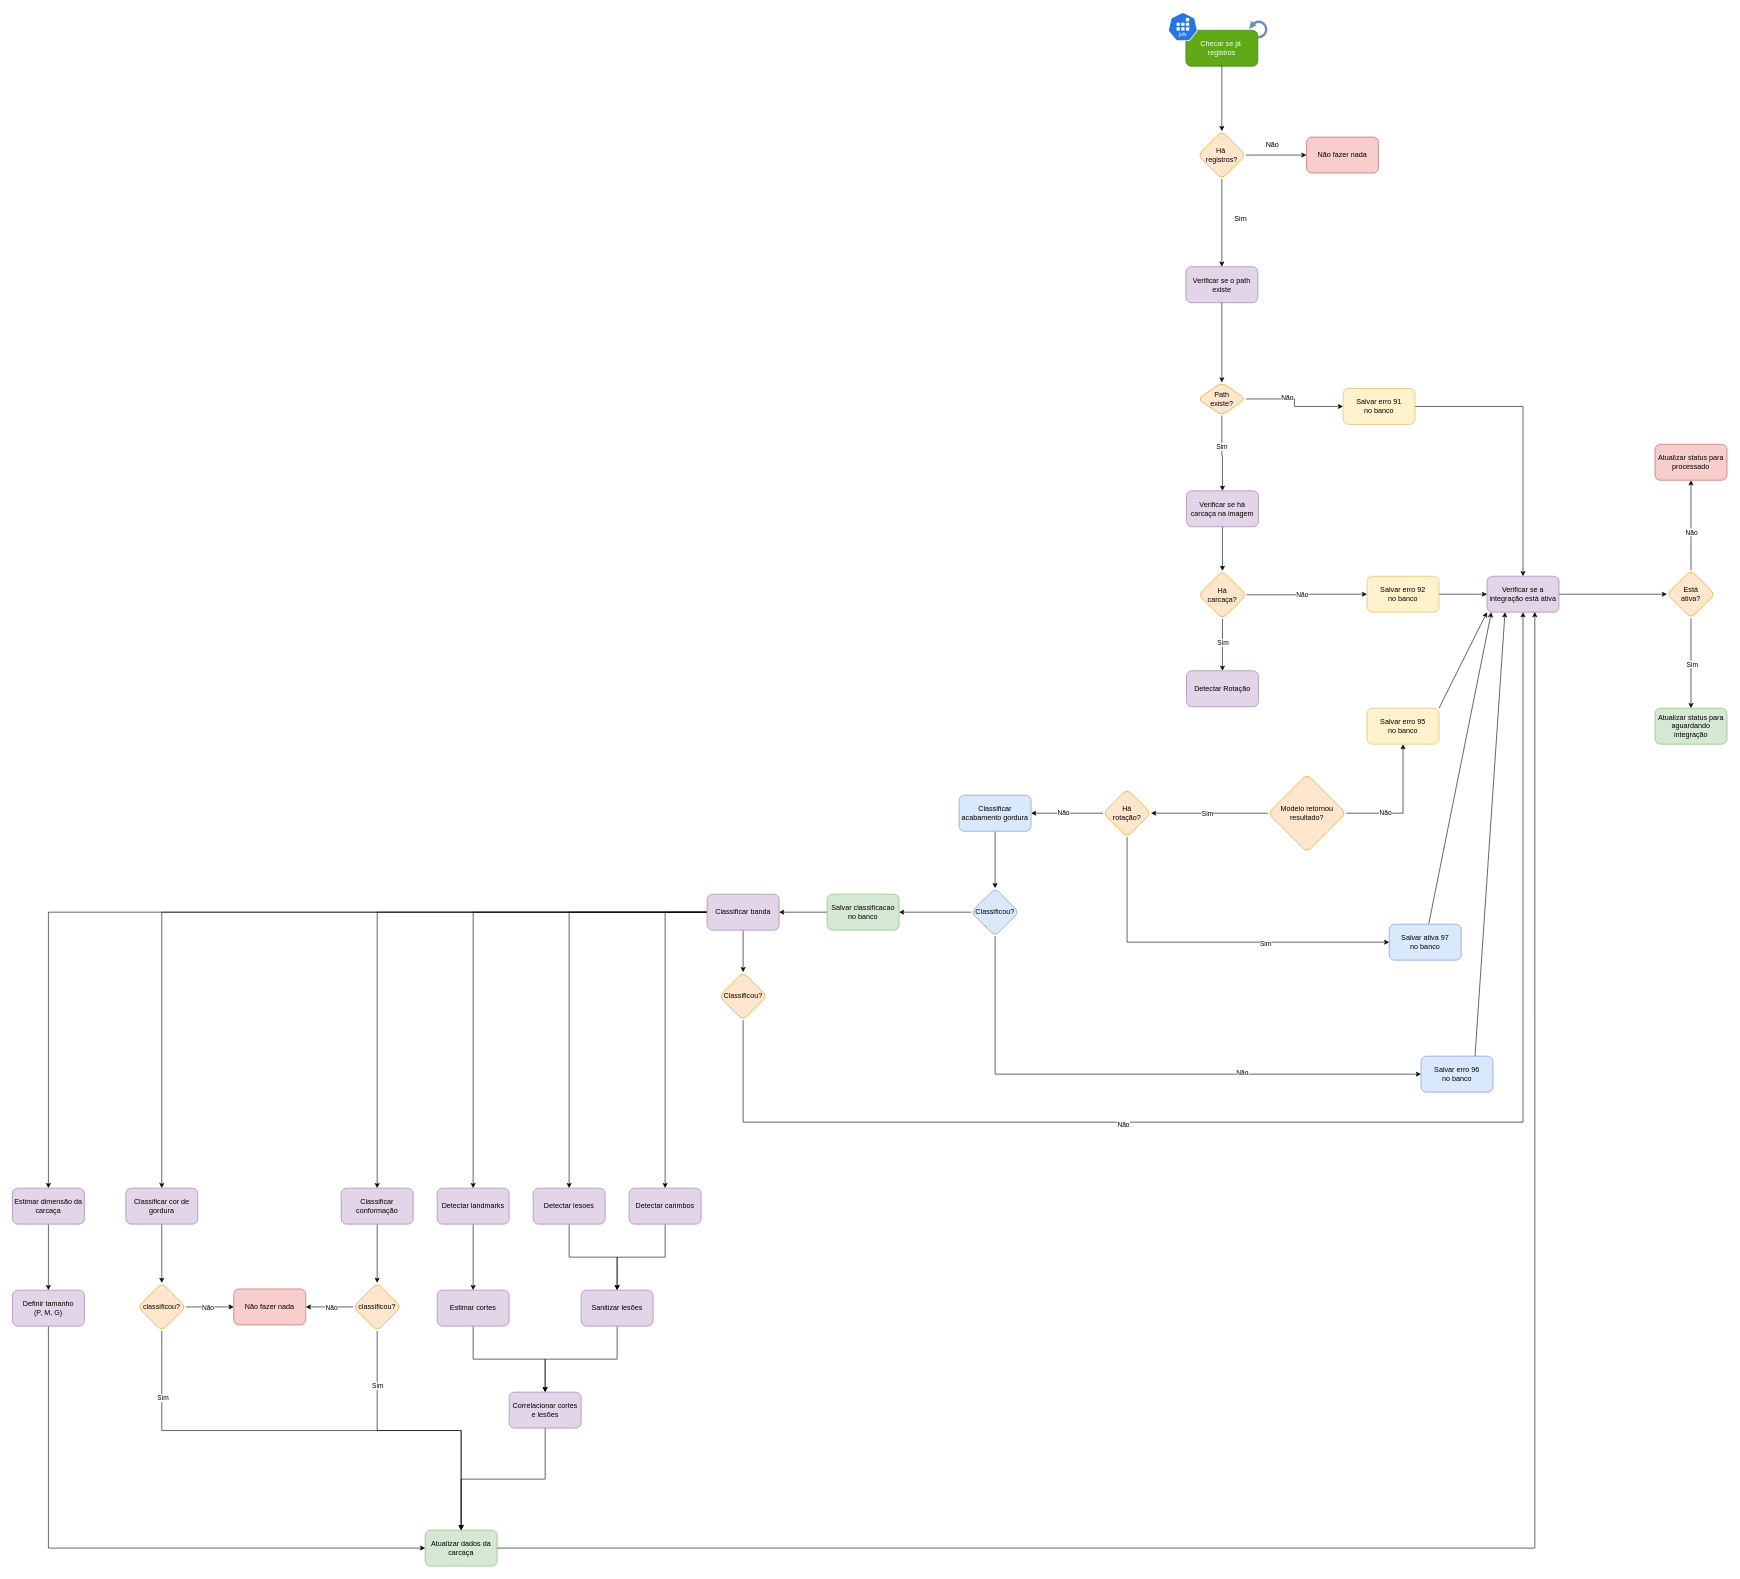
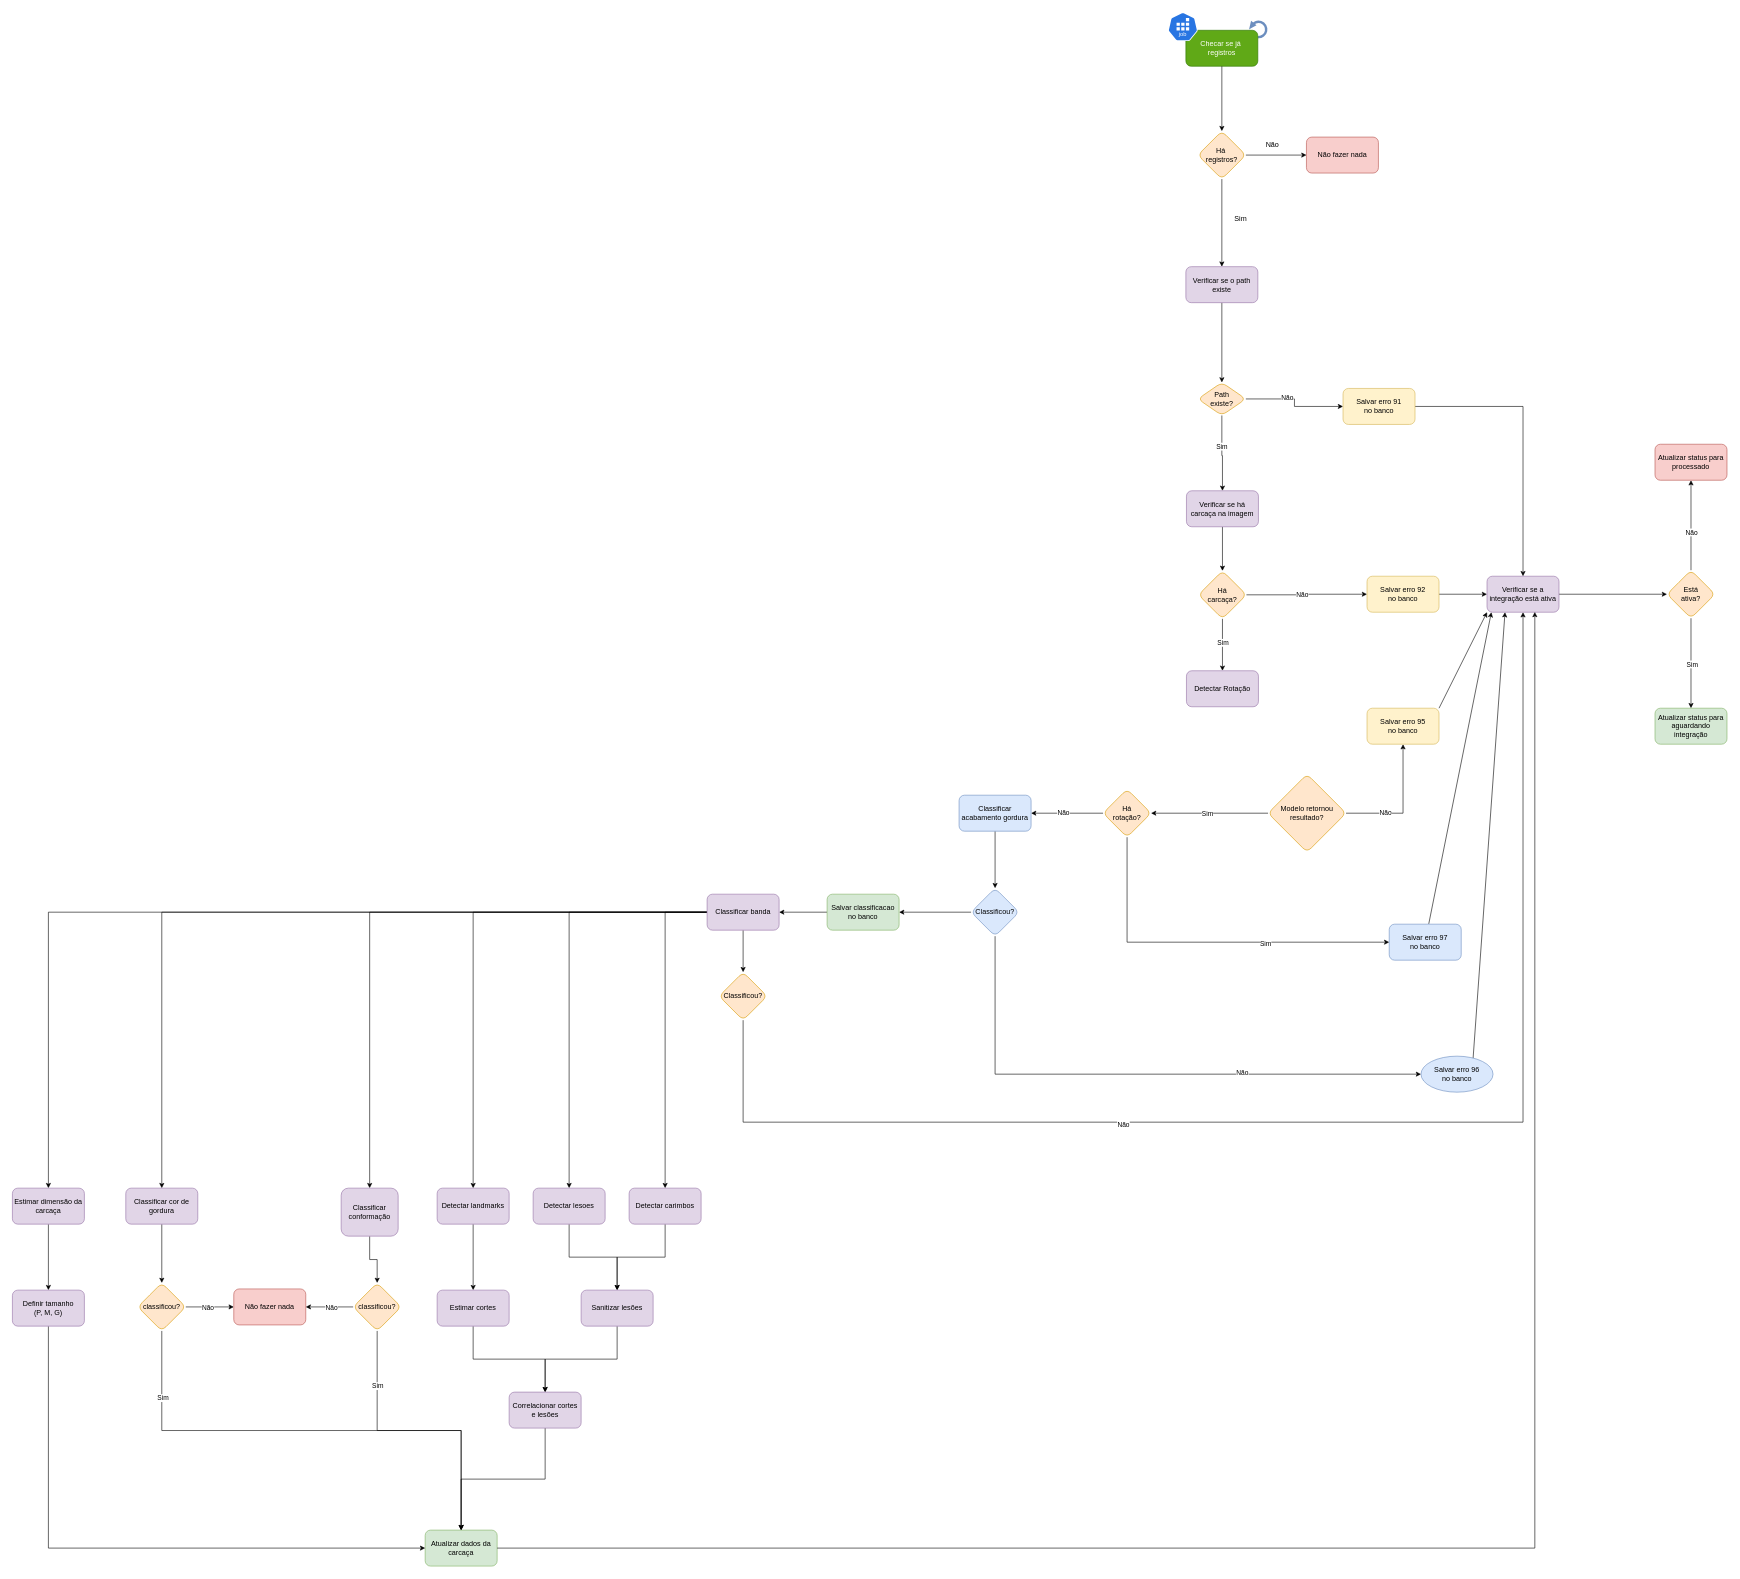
node "Salvar ativa 97 no banco": label "Salvar ativa 97 no banco" -> "Salvar erro 97 no banco"
node "Salvar erro 96 no banco": shape rounded rectangle -> ellipse
node "Classificar conformação": size 72x36 -> 57x48
